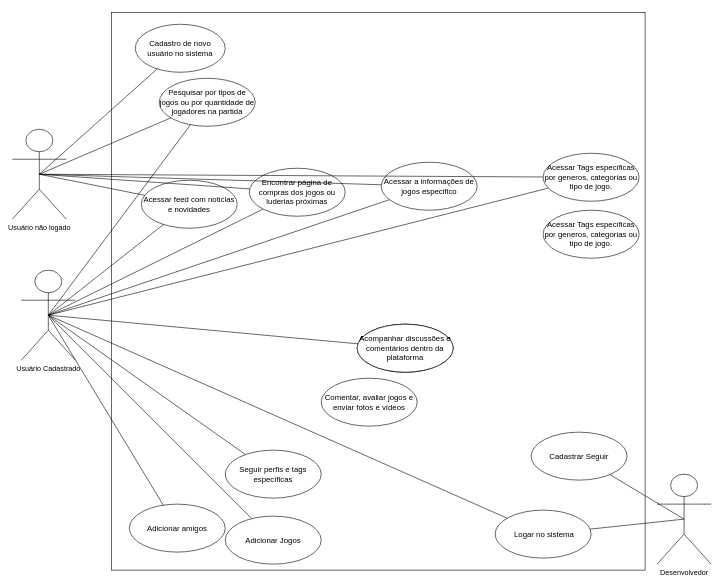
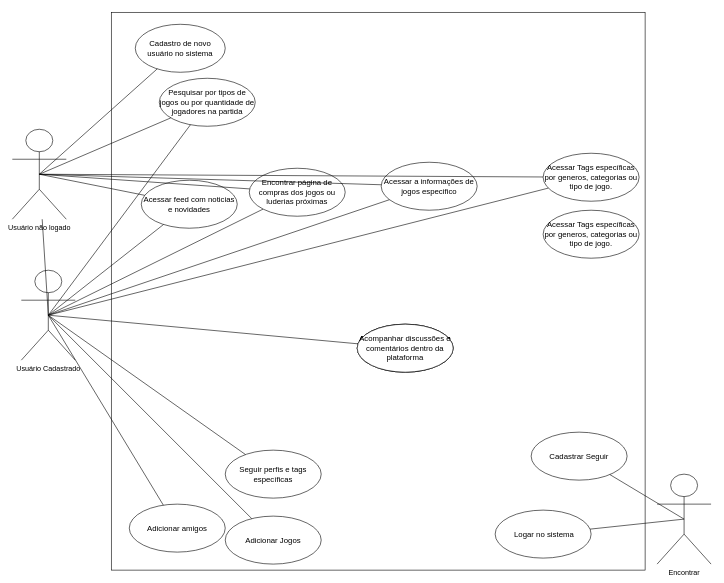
node "Comentar, avaliar jogos e enviar fotos e vídeos": removed
edge "Usuário Cadastrado" -- "Logar no sistema": now "Usuário Cadastrado" -- "Usuário não logado"
node "Desenvolvedor": label "Desenvolvedor" -> "Encontrar"
